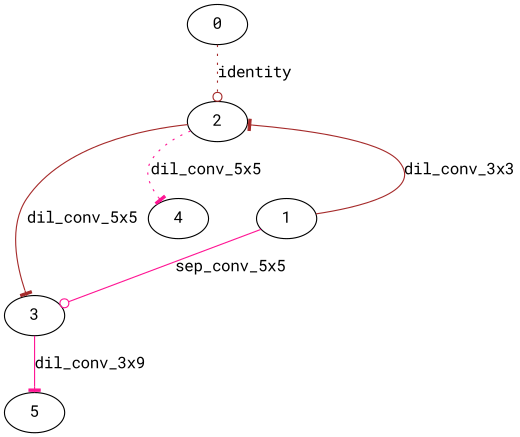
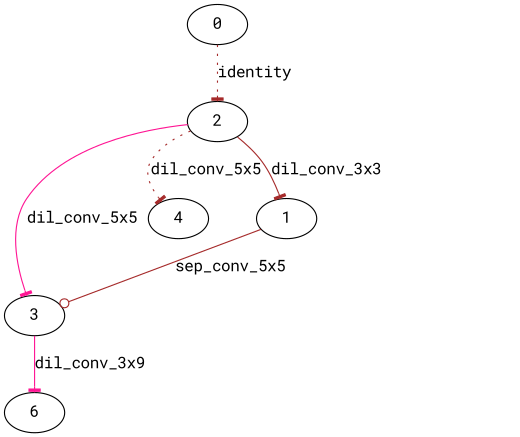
edge "0" -> "2": arrowhead odot -> tee
edge "1" -> "2": reversed
edge "2" -> "4": color deeppink -> brown
edge "2" -> "3": color brown -> deeppink
edge "1" -> "3": color deeppink -> brown
node "5": label "5" -> "6"
